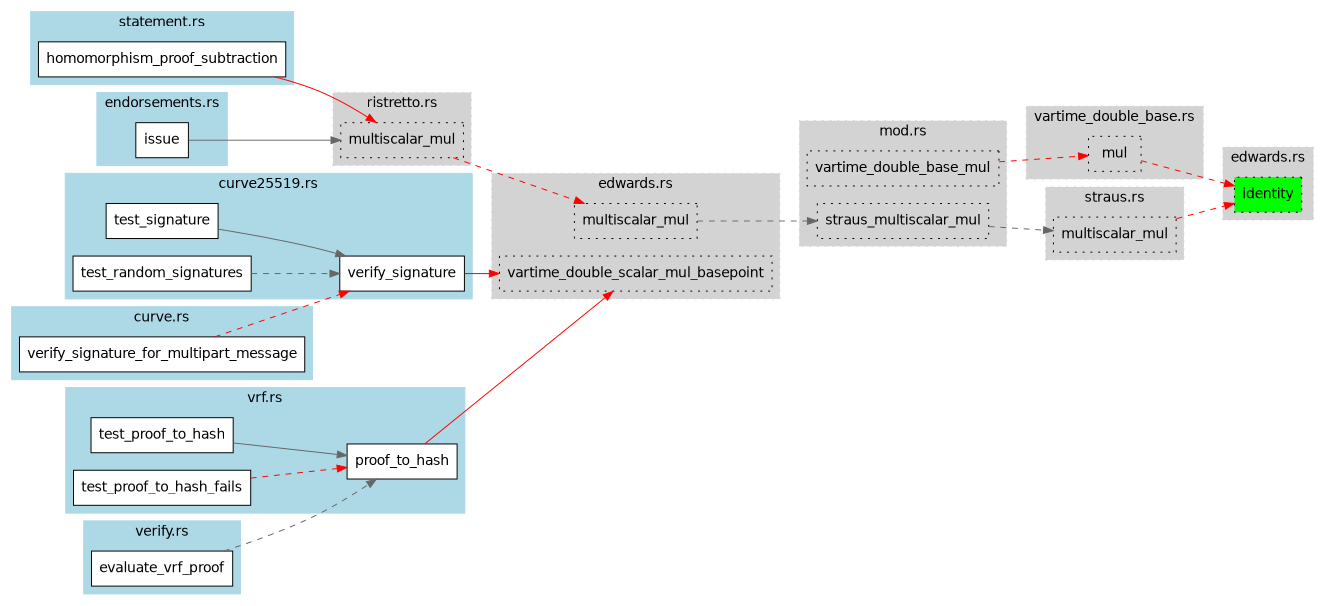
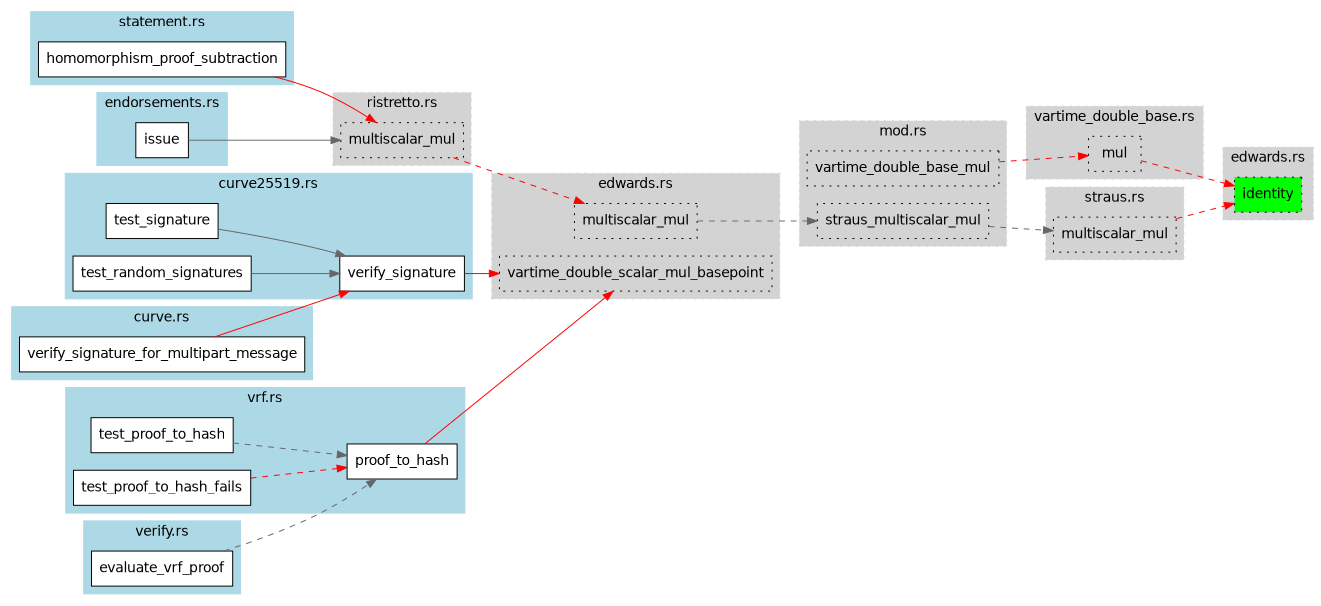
edge "test_random_signatures" -> "verify_signature": style dashed -> solid
edge "verify_signature_for_multipart_message" -> "verify_signature": style dashed -> solid
edge "test_proof_to_hash" -> "proof_to_hash": style solid -> dashed
